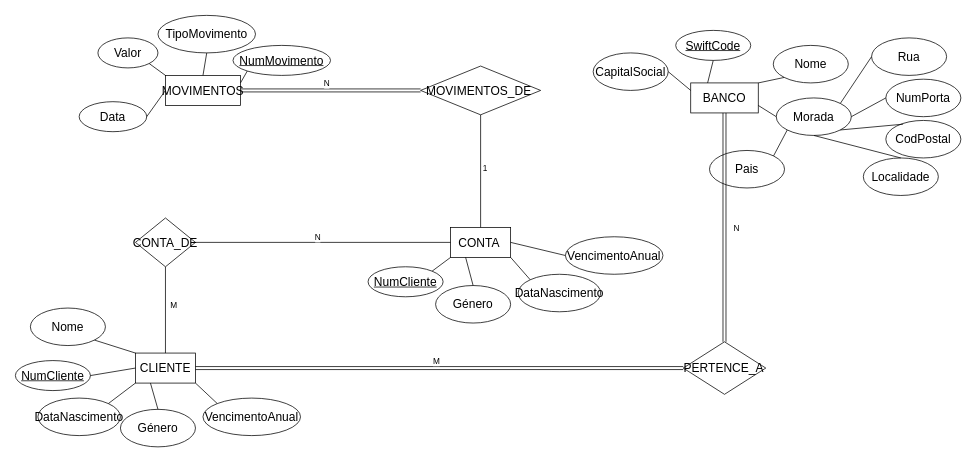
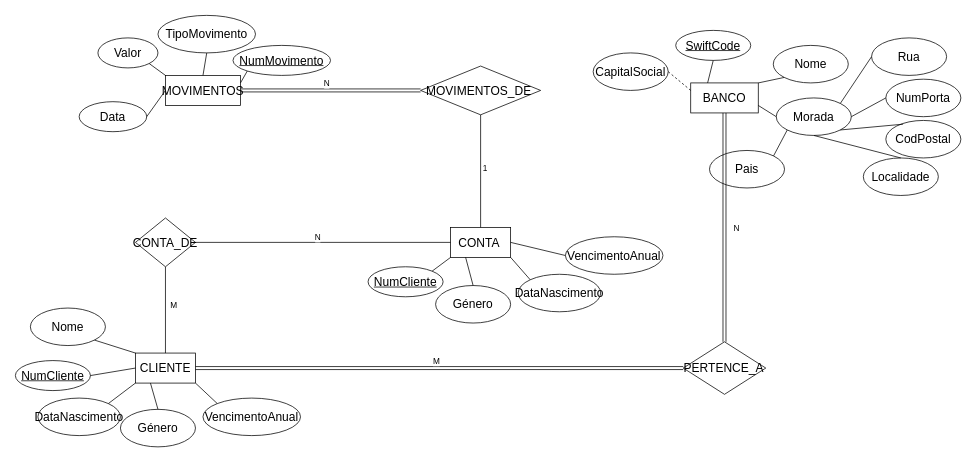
edge "CapitalSocial" -- "BANCO": style solid -> dashed
